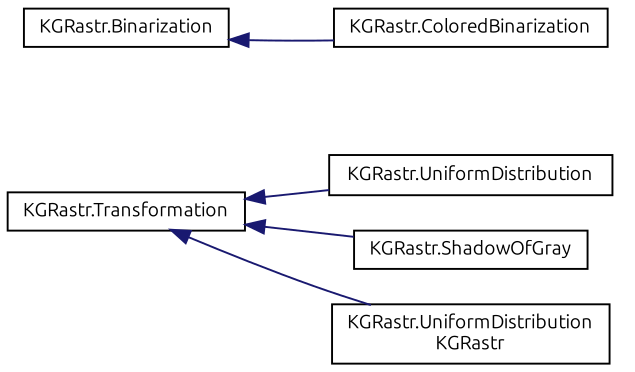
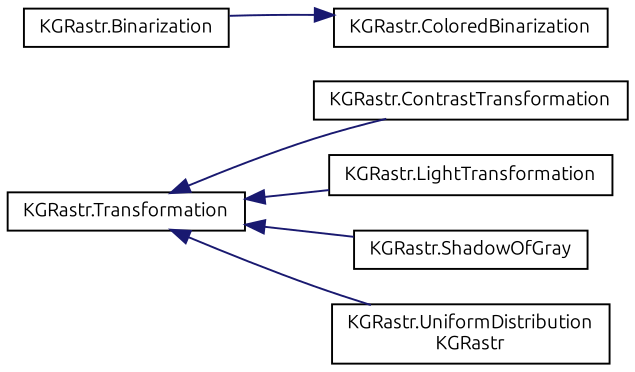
edge "KGRastr.ColoredBinarization" -> "KGRastr.Binarization": reversed
node "KGRastr.ContrastTransformation": added
node "KGRastr.UniformDistribution": label "KGRastr.UniformDistribution" -> "KGRastr.LightTransformation"
